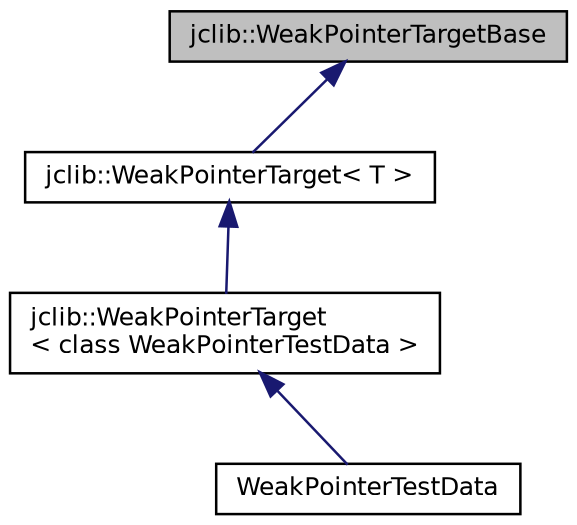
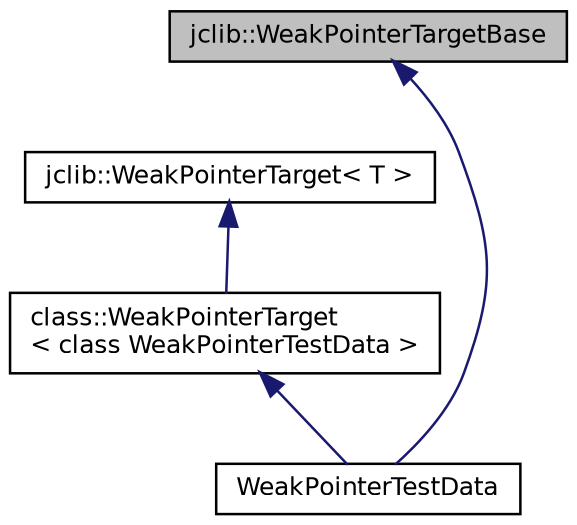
edge "jclib::WeakPointerTarget< T >" -> "jclib::WeakPointerTargetBase": now "WeakPointerTestData" -> "jclib::WeakPointerTargetBase"
node "jclib::WeakPointerTarget < class WeakPointerTestData >": label "jclib::WeakPointerTarget < class WeakPointerTestData >" -> "class::WeakPointerTarget < class WeakPointerTestData >"
